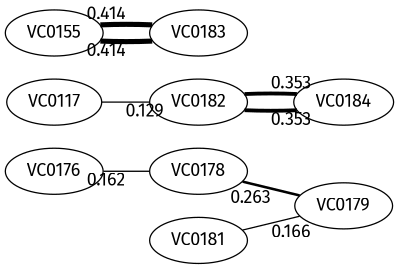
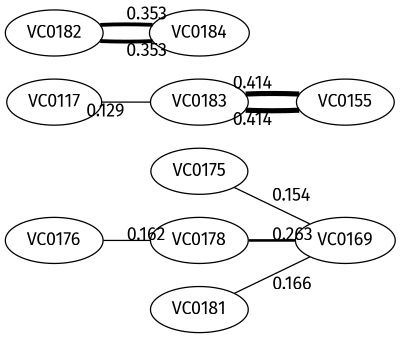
edge "VC0117" -- "VC0182": now "VC0117" -- "VC0183"
node "VC0175": added
node "VC0179": label "VC0179" -> "VC0169"
